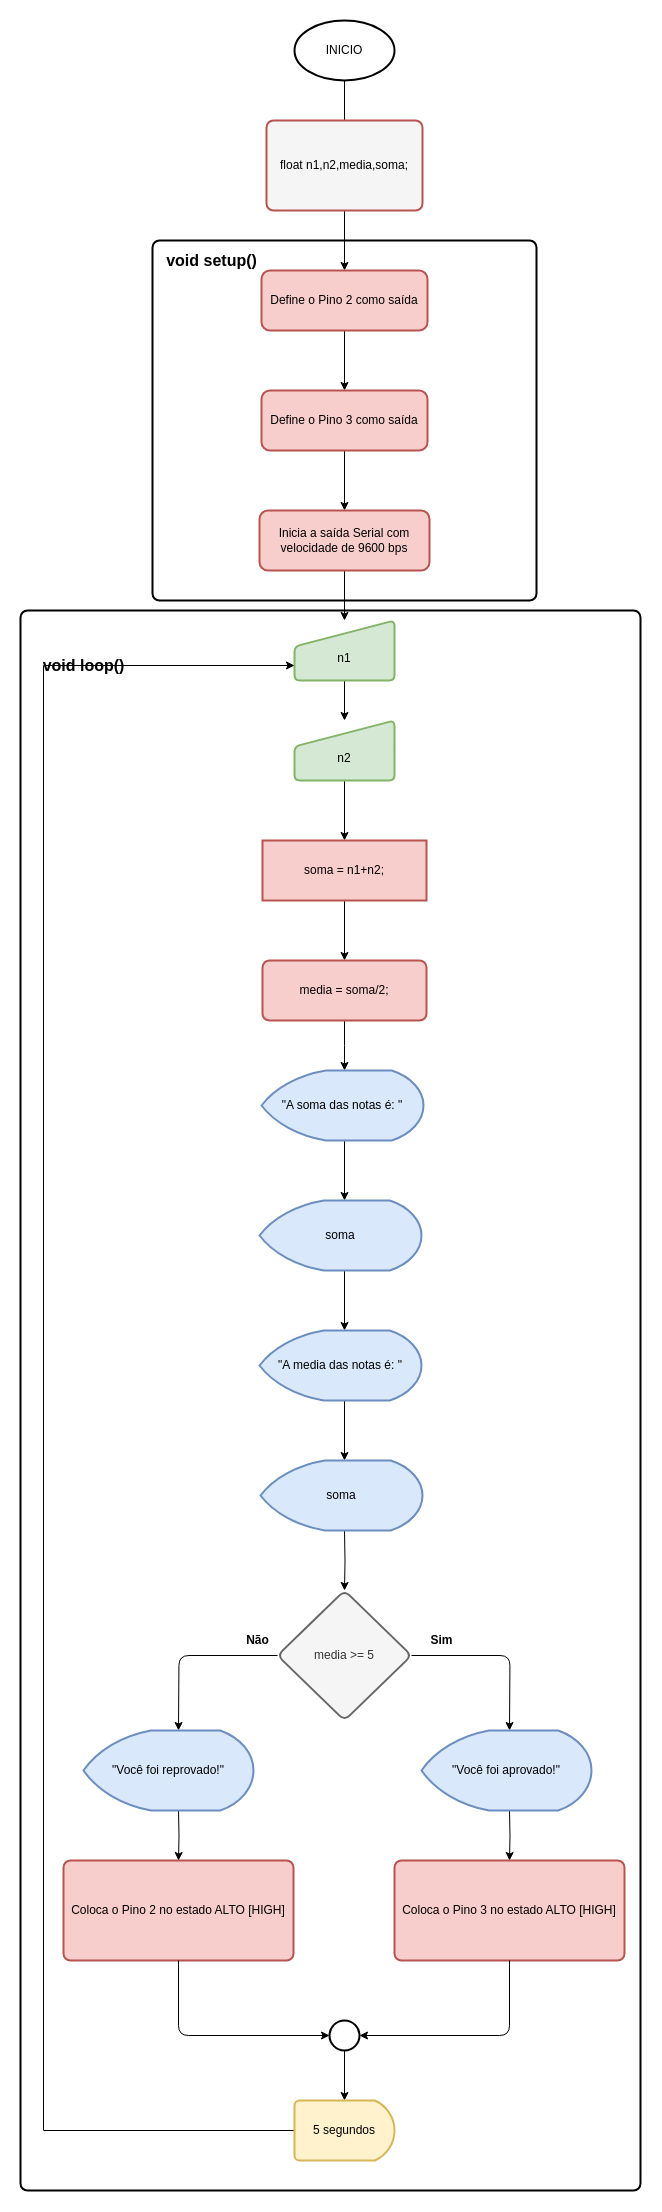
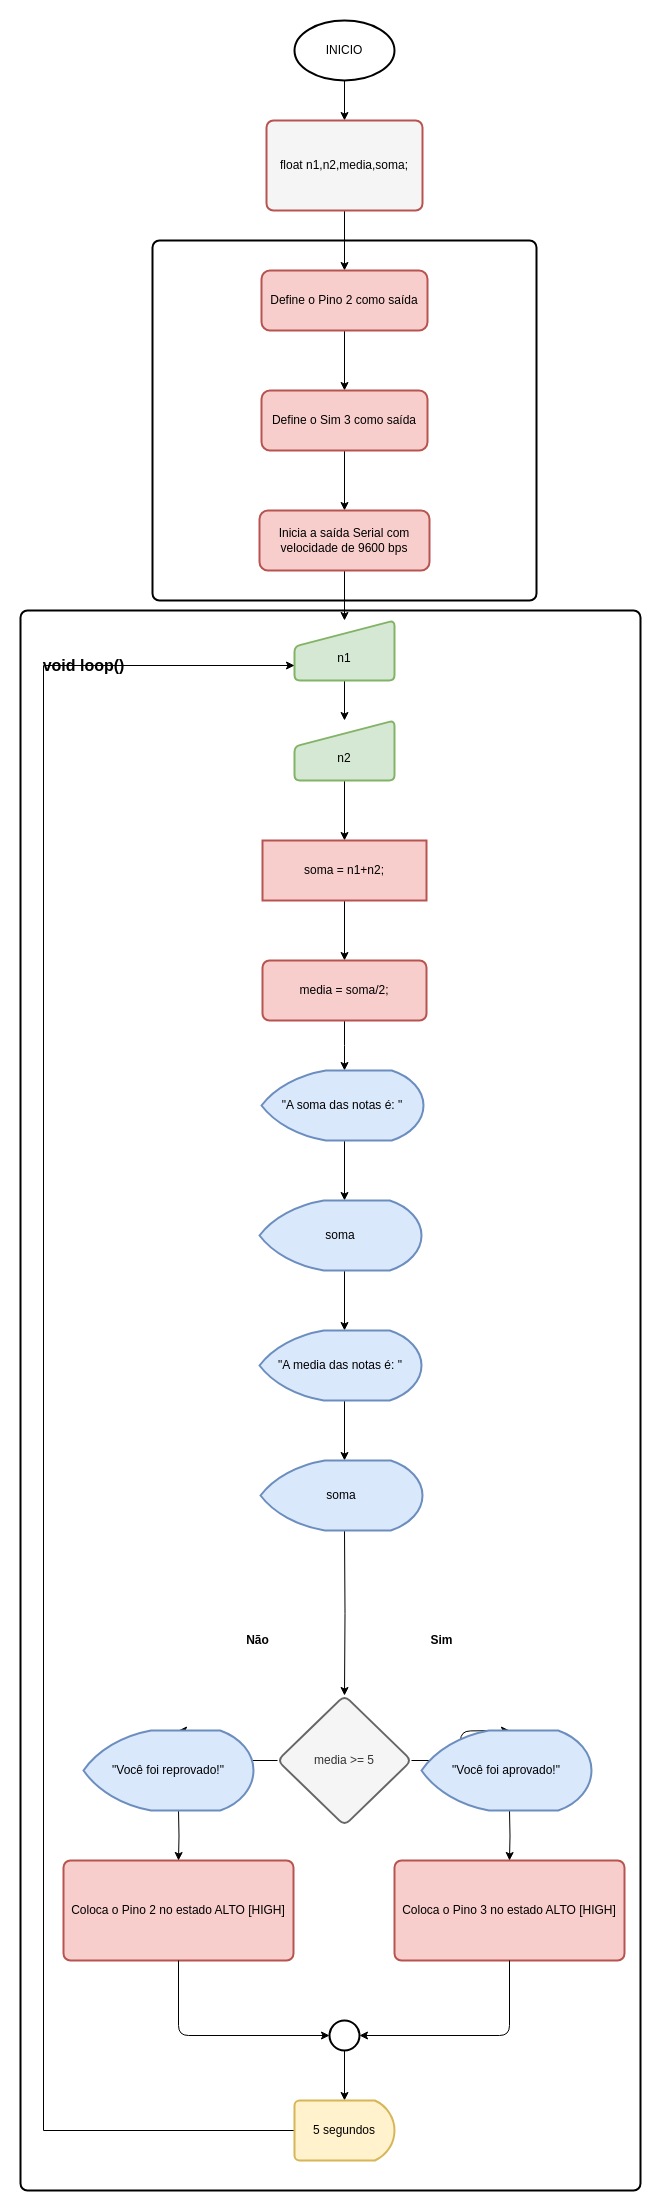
edge "INICIO" -- "float n1,n2,media,soma;": arrowhead none -> classic
node "void setup()": removed
node "Define o Pino 3 como saída": label "Define o Pino 3 como saída" -> "Define o Sim 3 como saída"
node "media >= 5": moved (345, 1656) -> (345, 1761)
